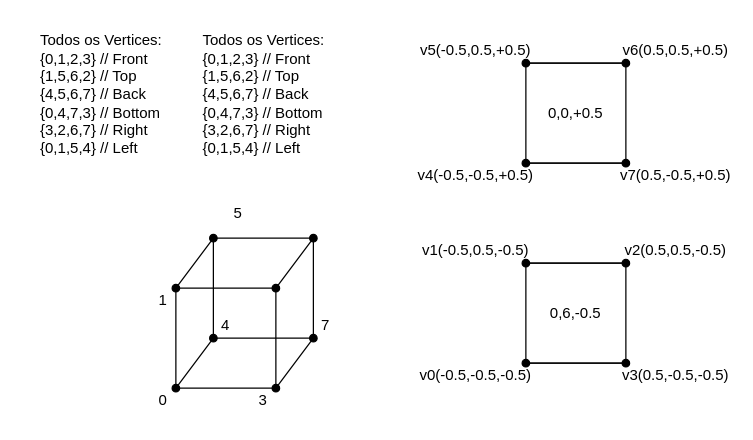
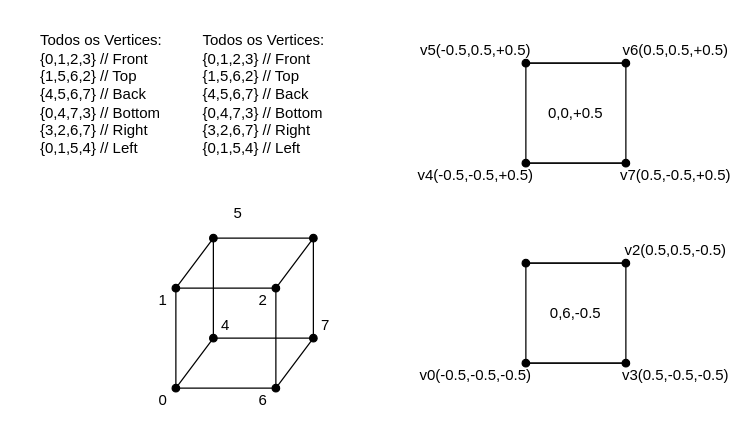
node "v1(-0.5,0.5,-0.5)": removed
node "2": added
node "3": label "3" -> "6"
